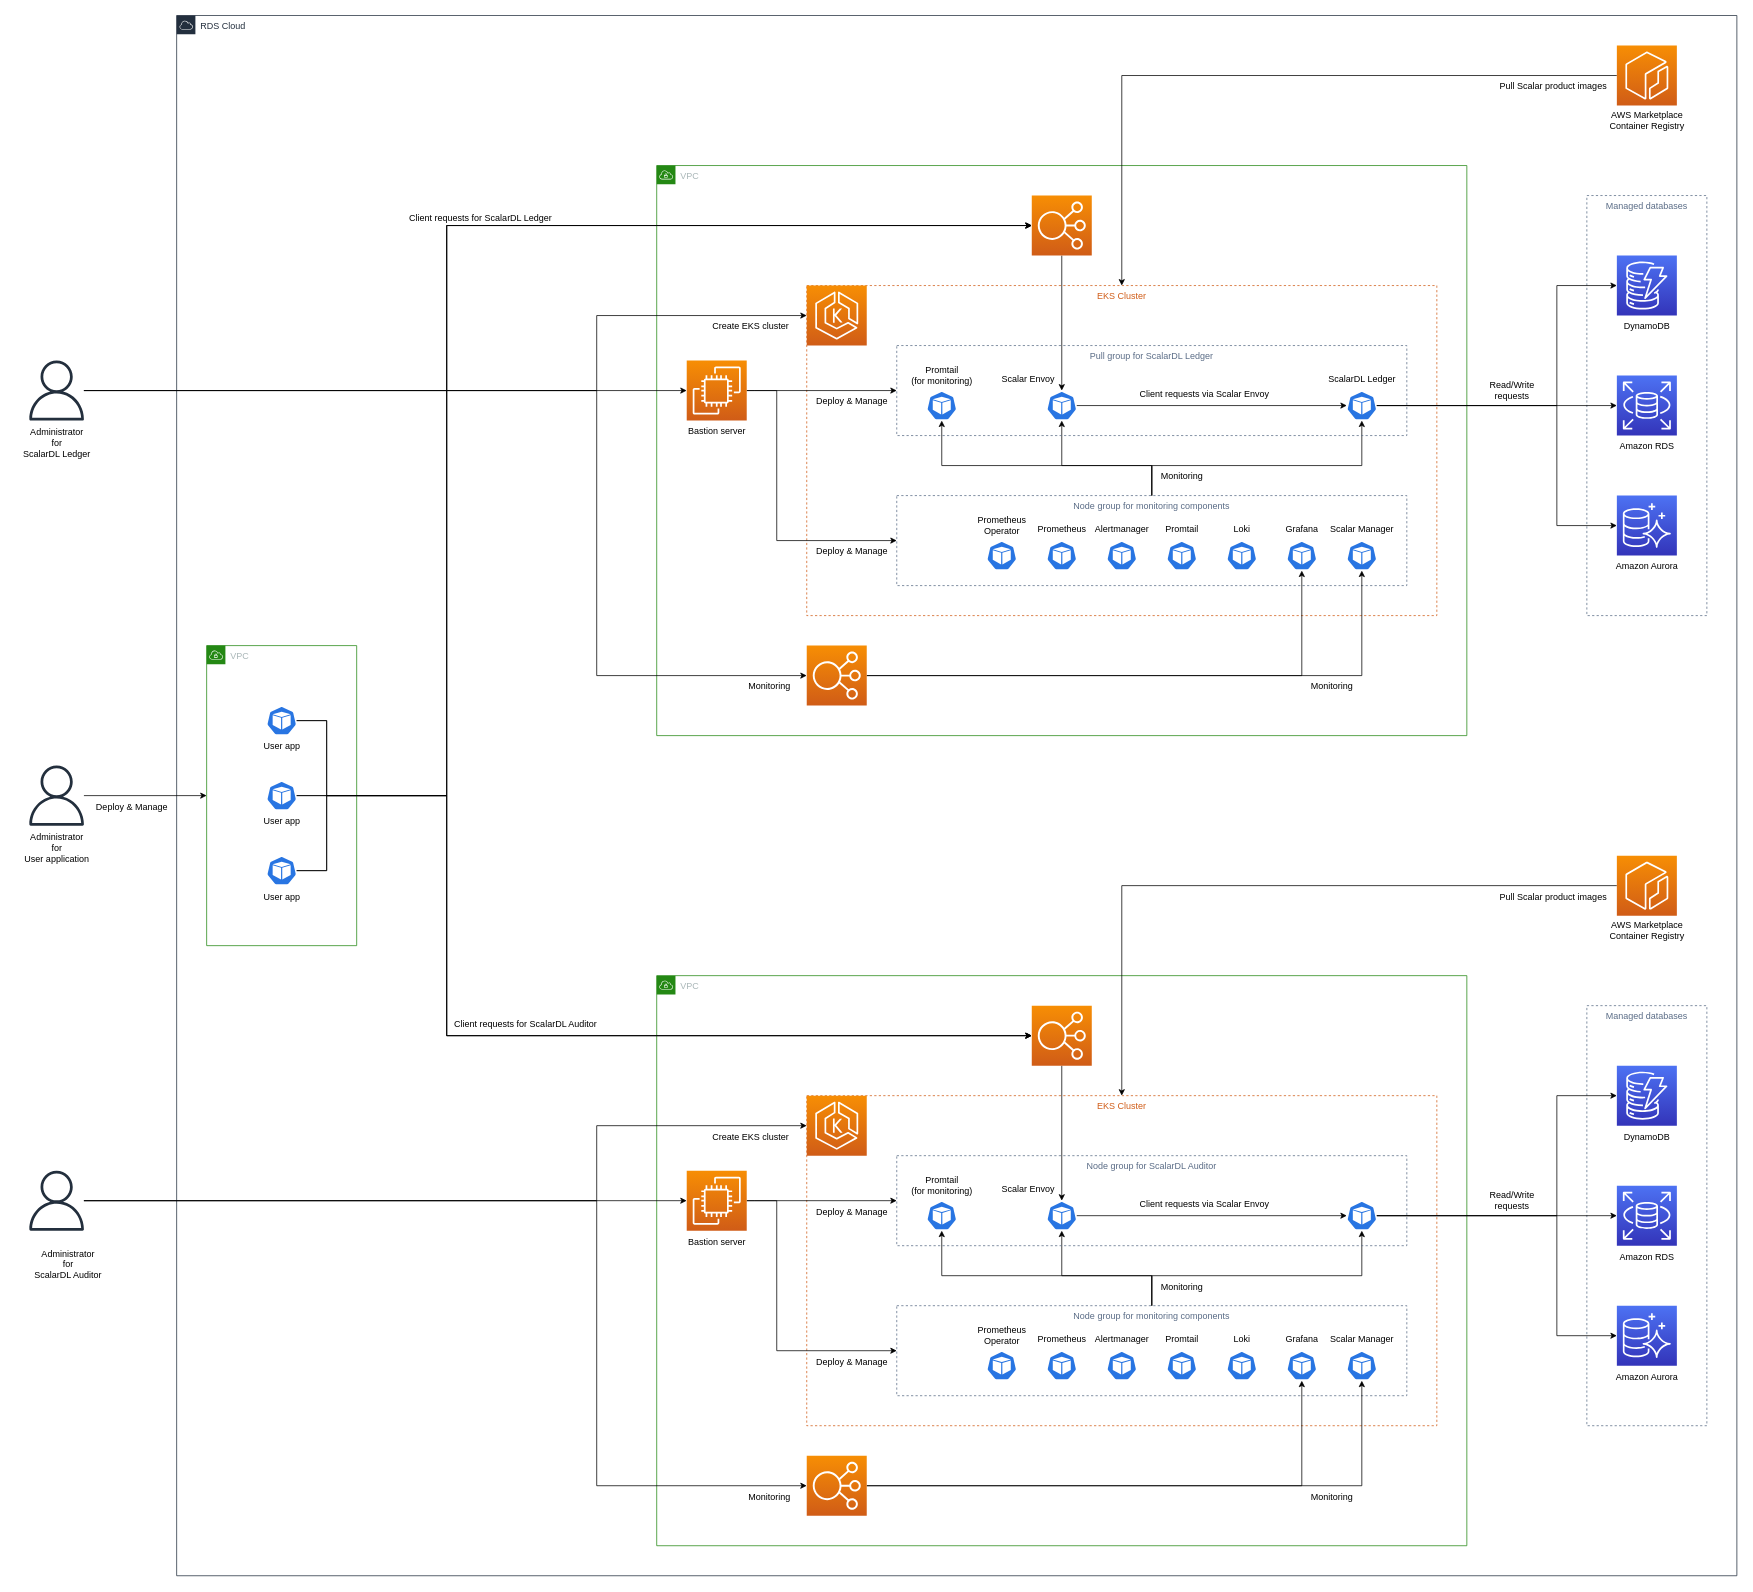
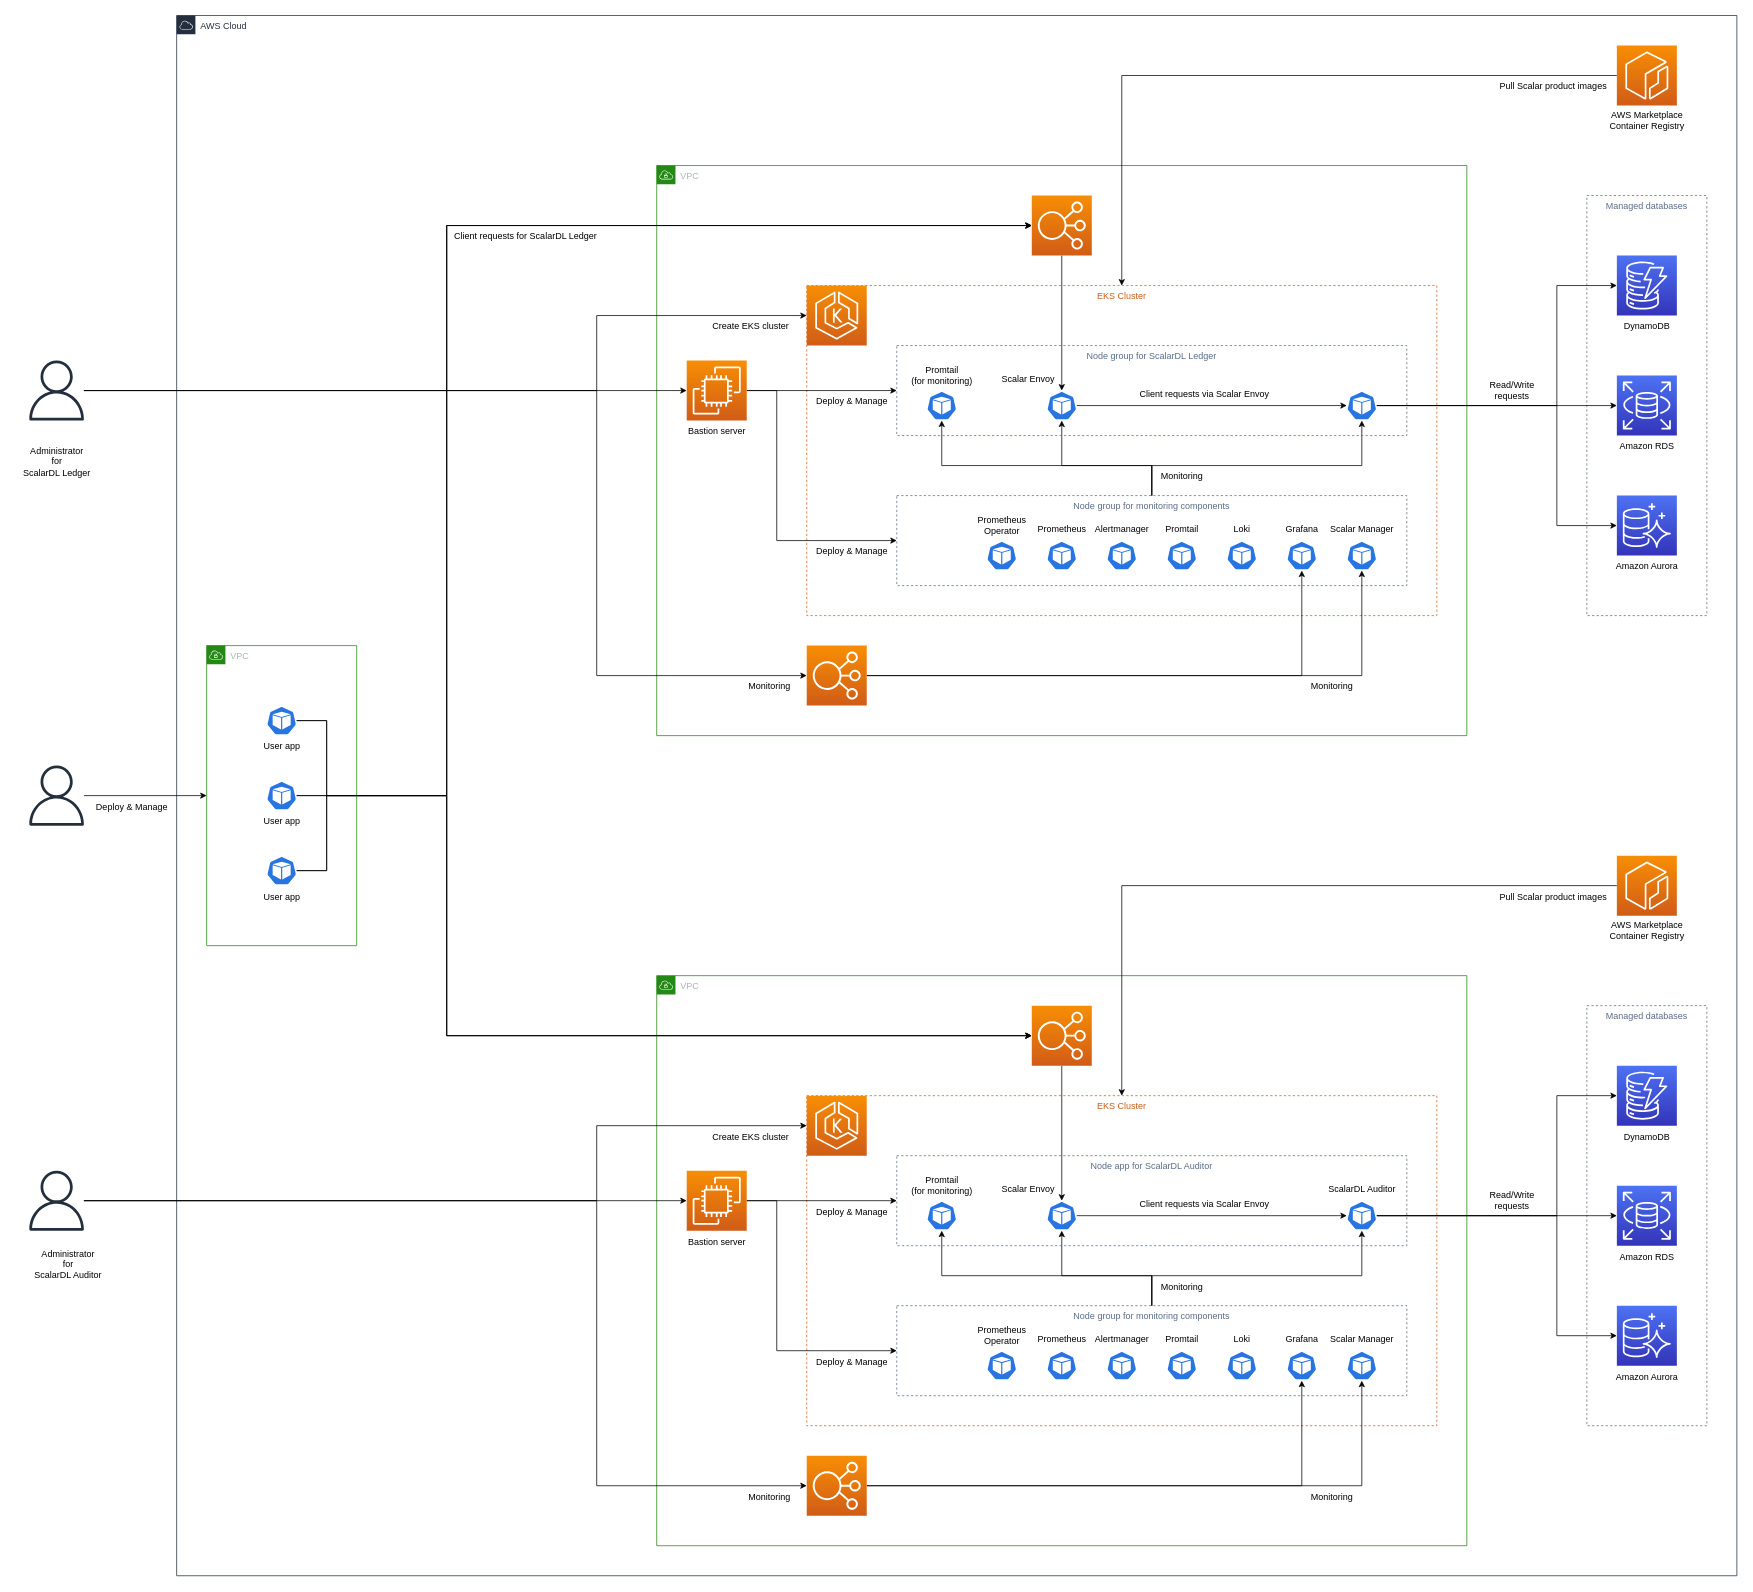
node "RDS Cloud": label "RDS Cloud" -> "AWS Cloud"
node "Client requests for ScalarDL Ledger": moved (480, 218) -> (525, 237)
node "Pull group for ScalarDL Ledger": label "Pull group for ScalarDL Ledger" -> "Node group for ScalarDL Ledger"
node "ScalarDL Ledger": removed
node "Administrator for ScalarDL Ledger": moved (57, 443) -> (57, 462)
node "Administrator for User application": removed
node "Client requests for ScalarDL Auditor": removed
node "Node group for ScalarDL Auditor": label "Node group for ScalarDL Auditor" -> "Node app for ScalarDL Auditor"
node "ScalarDL Auditor": added
